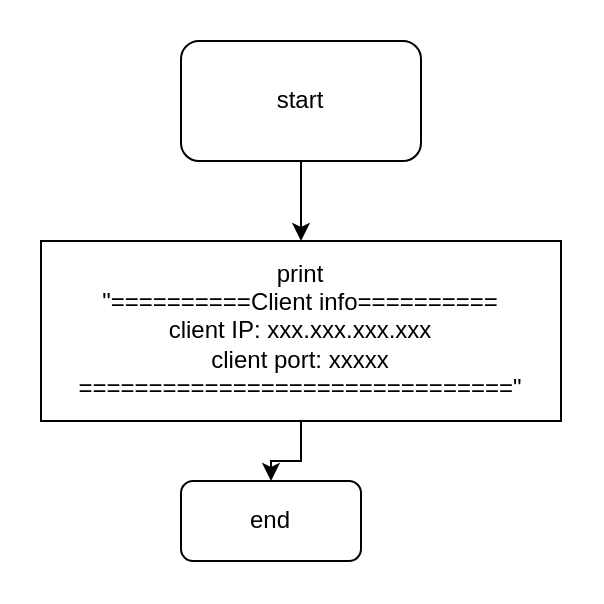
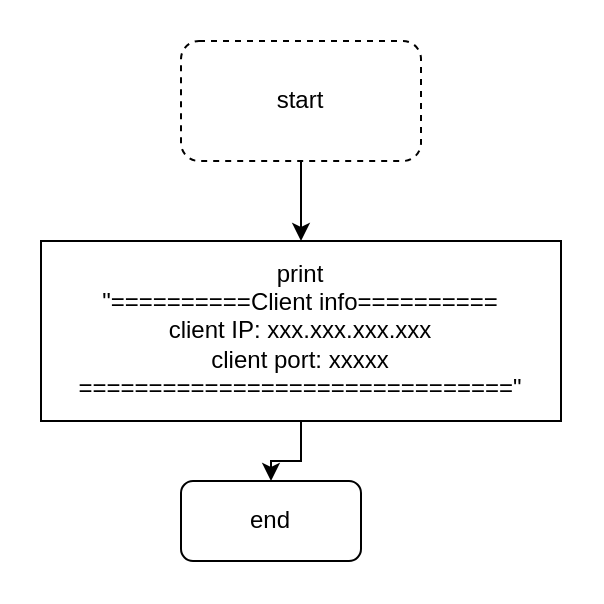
node "start": style solid -> dashed
